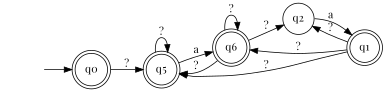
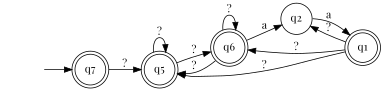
edge "q6" -> "q2": label "?" -> "a"
edge "q5" -> "q6": label "a" -> "?"
node "q0": label "q0" -> "q7"
